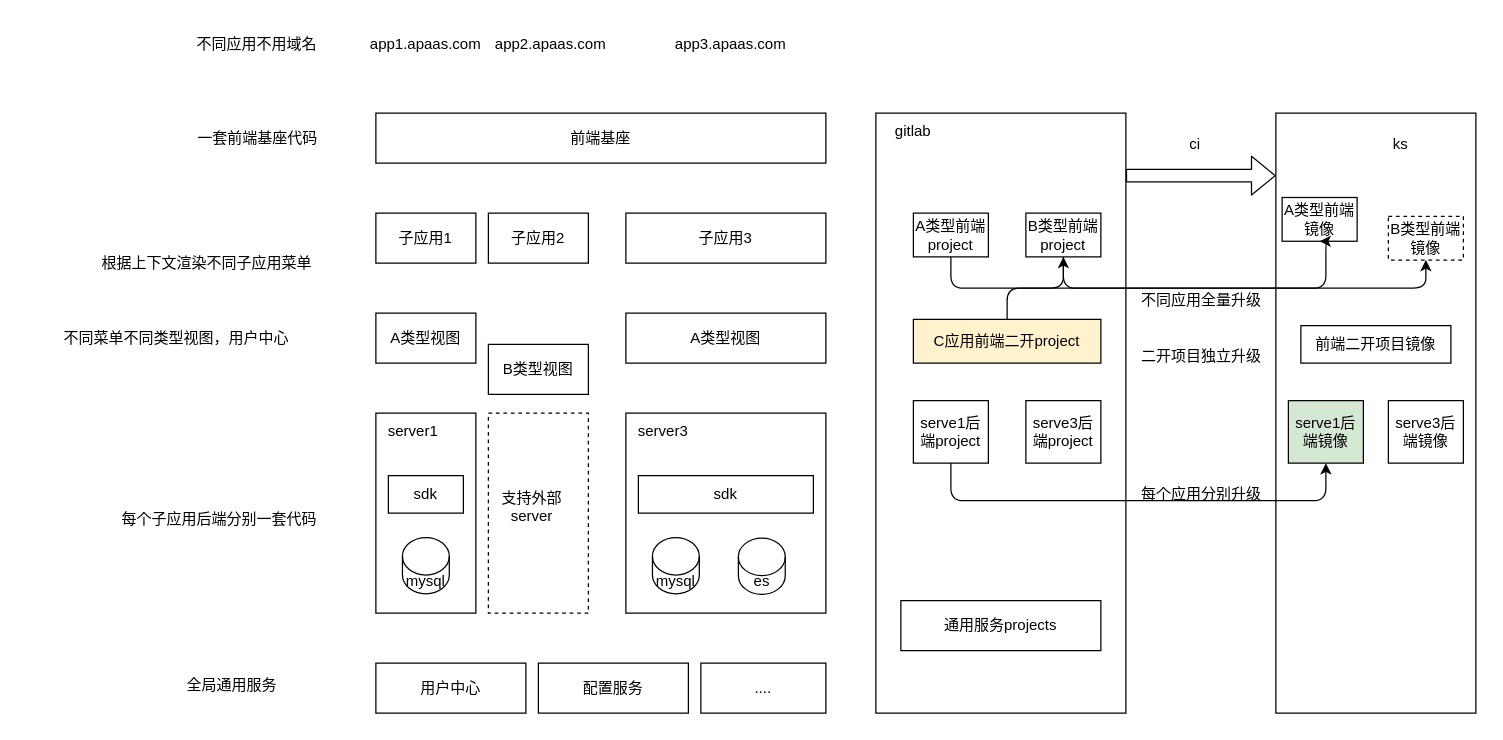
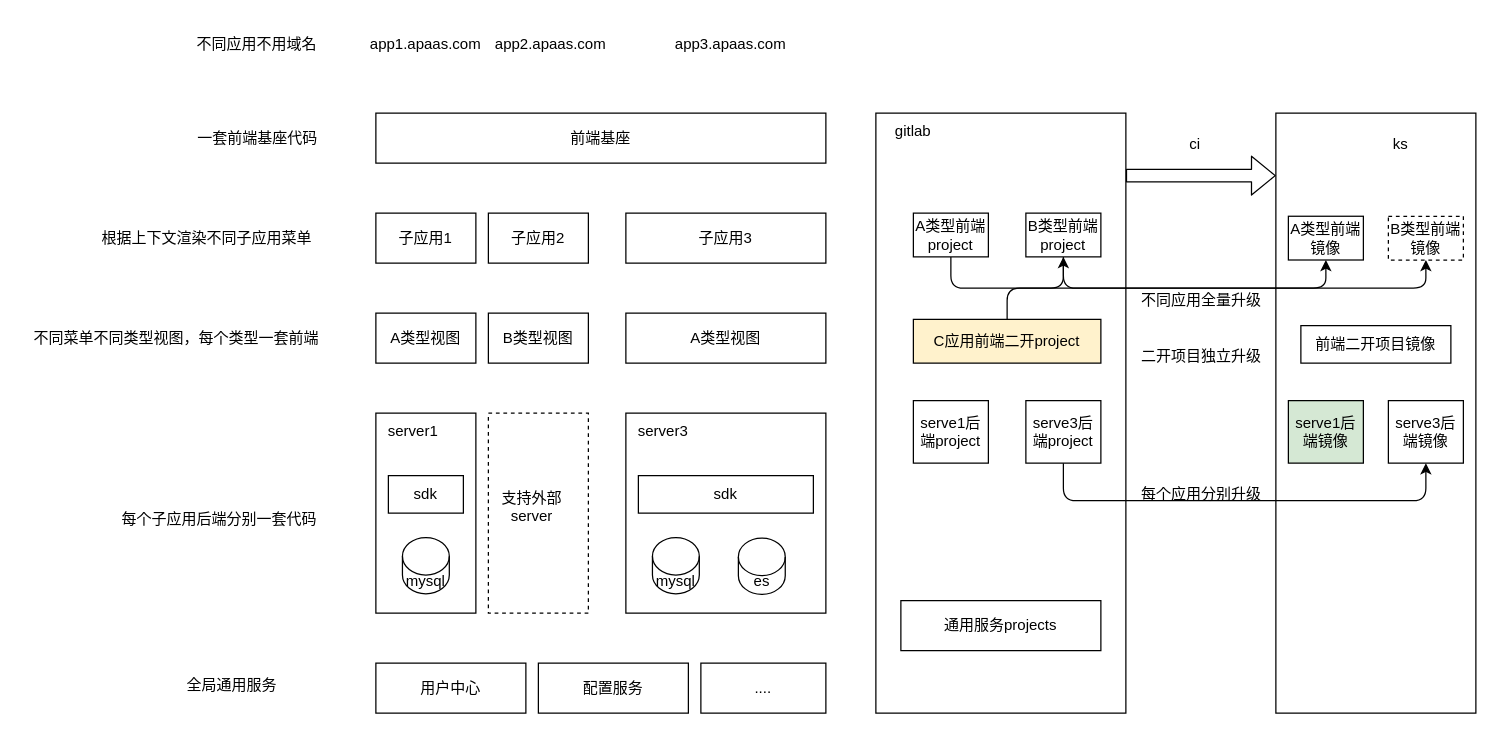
node "A类型前端镜像": moved (1319, 219) -> (1326, 238)
node "根据上下文渲染不同子应用菜单": moved (207, 263) -> (207, 238)
node "不同菜单不同类型视图，用户中心": label "不同菜单不同类型视图，用户中心" -> "不同菜单不同类型视图，每个类型一套前端"
node "B类型视图": moved (538, 369) -> (538, 338)
edge "serve1后端project" -> "serve1后端镜像": removed
edge "serve3后端project" -> "serve3后端镜像": added
